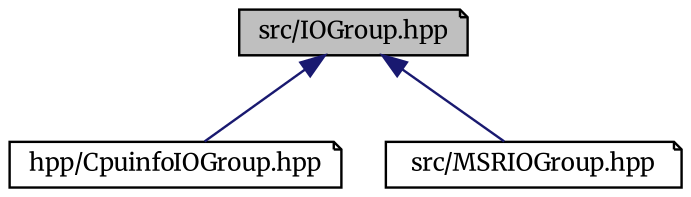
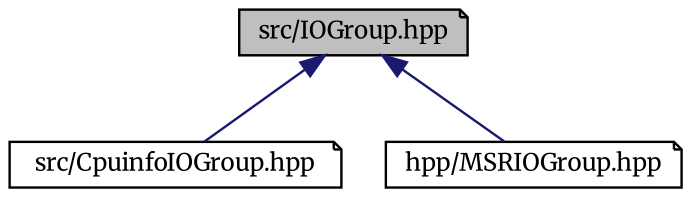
node "hpp/CpuinfoIOGroup.hpp": label "hpp/CpuinfoIOGroup.hpp" -> "src/CpuinfoIOGroup.hpp"
node "src/MSRIOGroup.hpp": label "src/MSRIOGroup.hpp" -> "hpp/MSRIOGroup.hpp"
